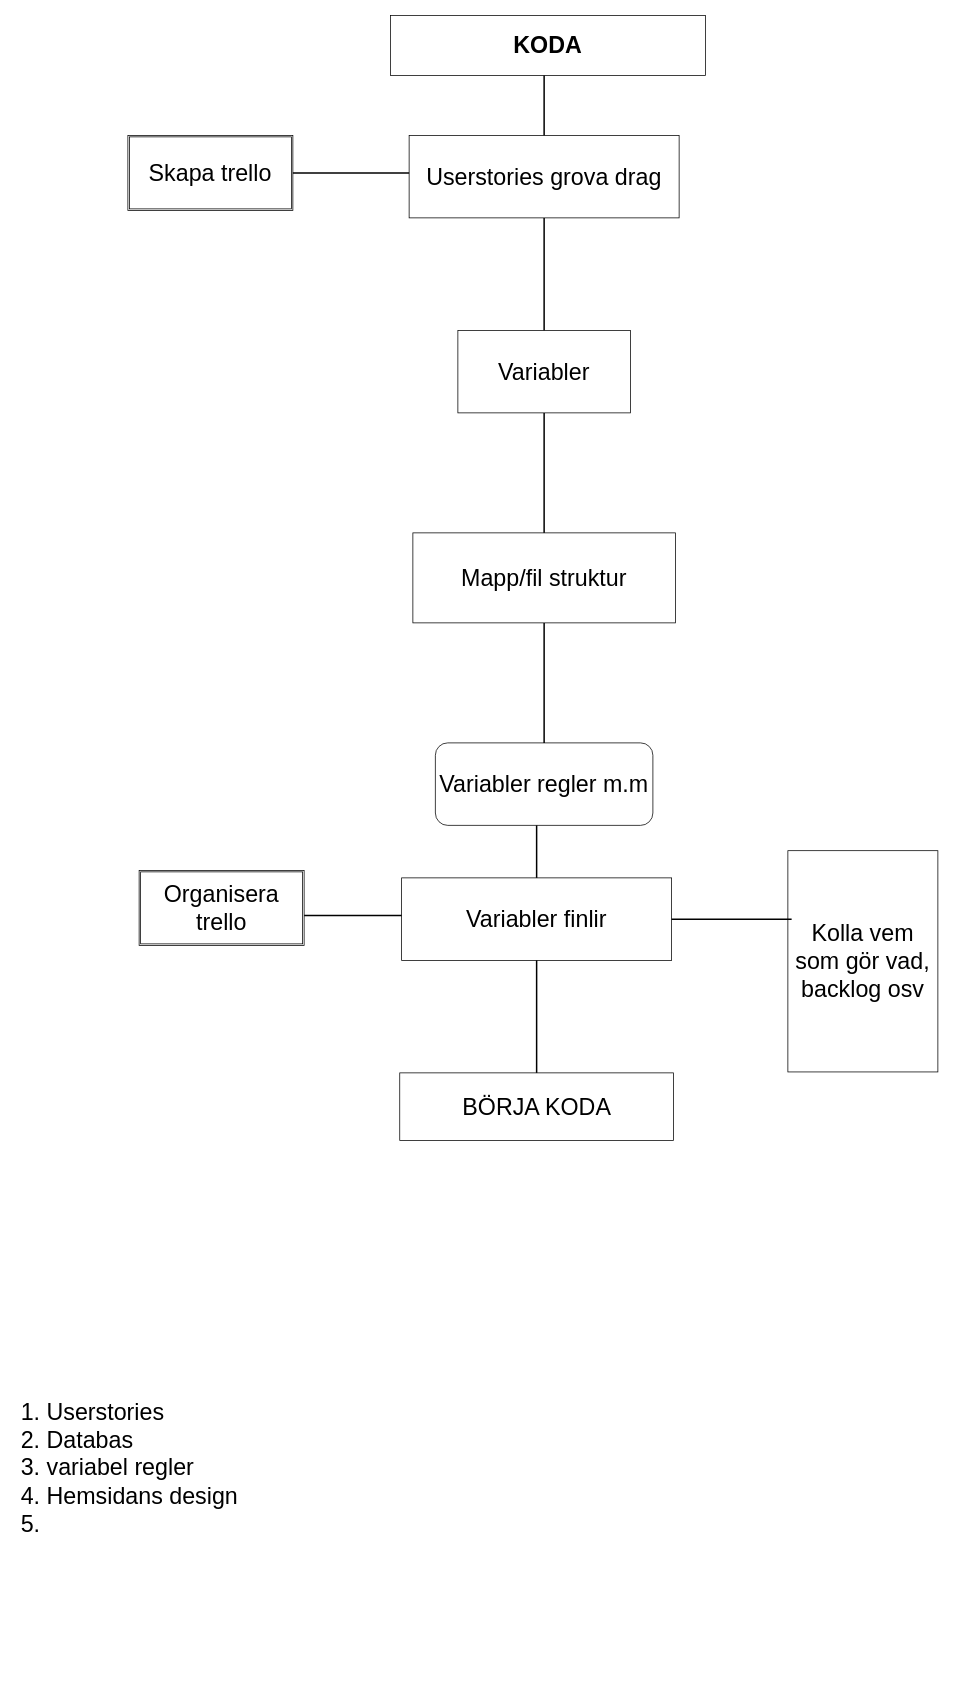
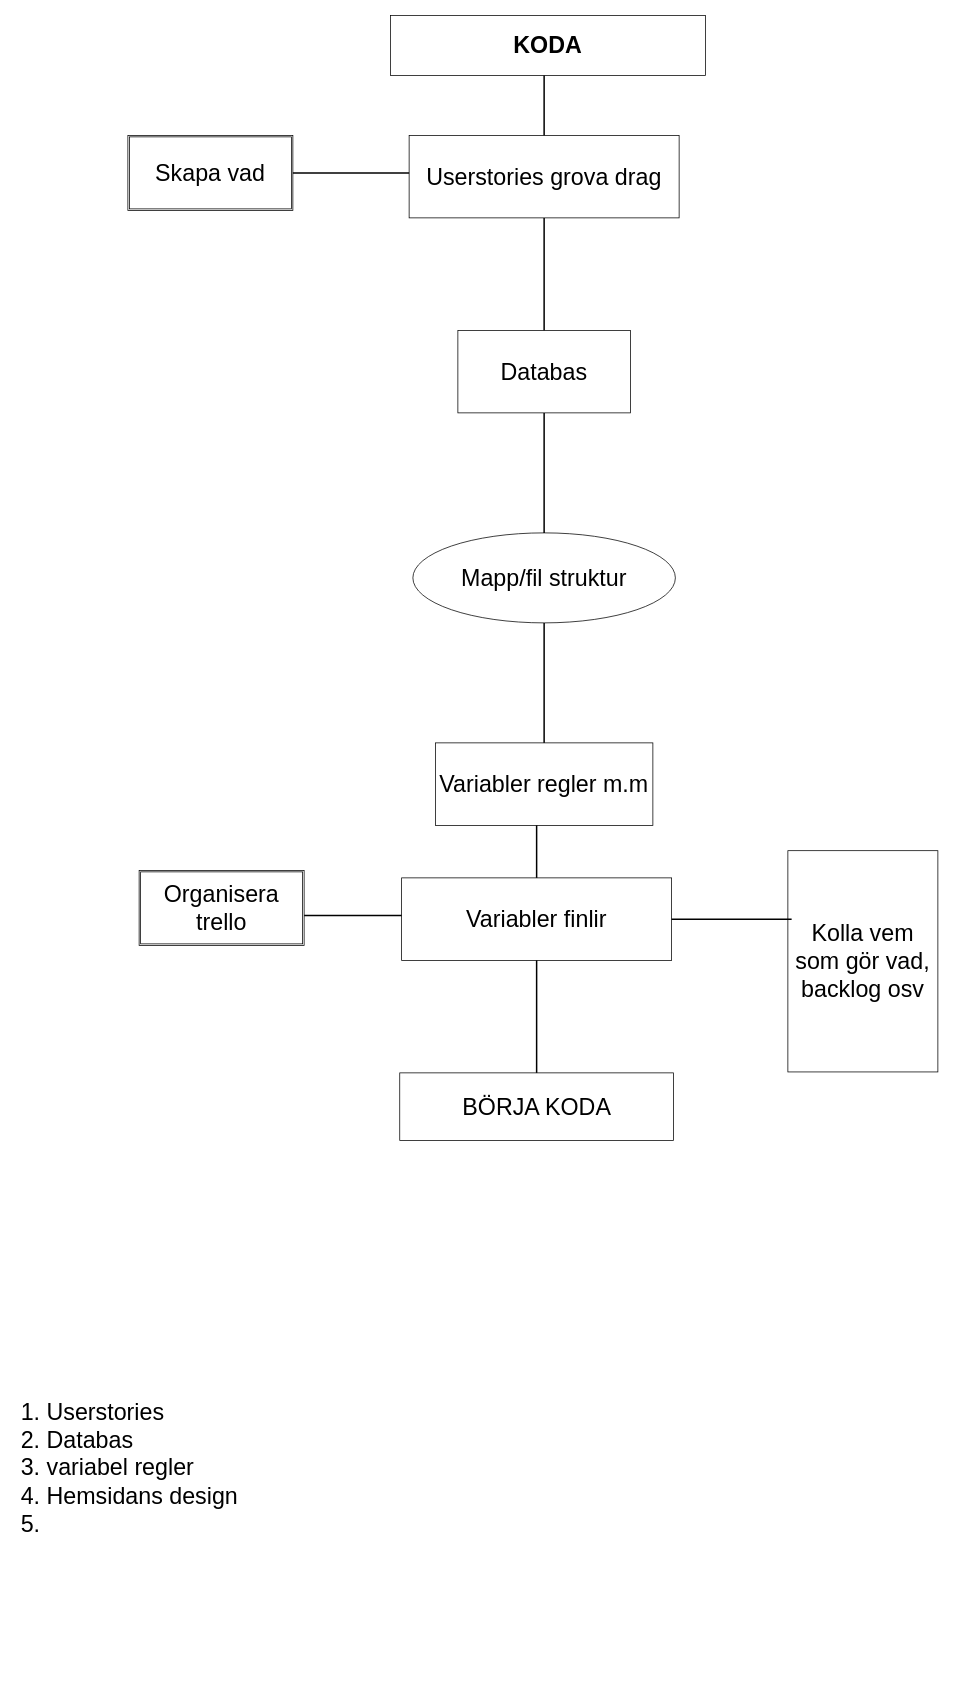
node "Skapa trello": label "Skapa trello" -> "Skapa vad"
node "Variabler": label "Variabler" -> "Databas"
node "Mapp/fil struktur": shape rectangle -> ellipse
node "Variabler regler m.m": shape rounded rectangle -> rectangle
